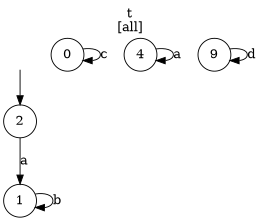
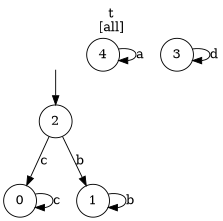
node "9": label "9" -> "3"
edge "2" -> "0": added, label "c"
edge "2" -> "1": label "a" -> "b"
